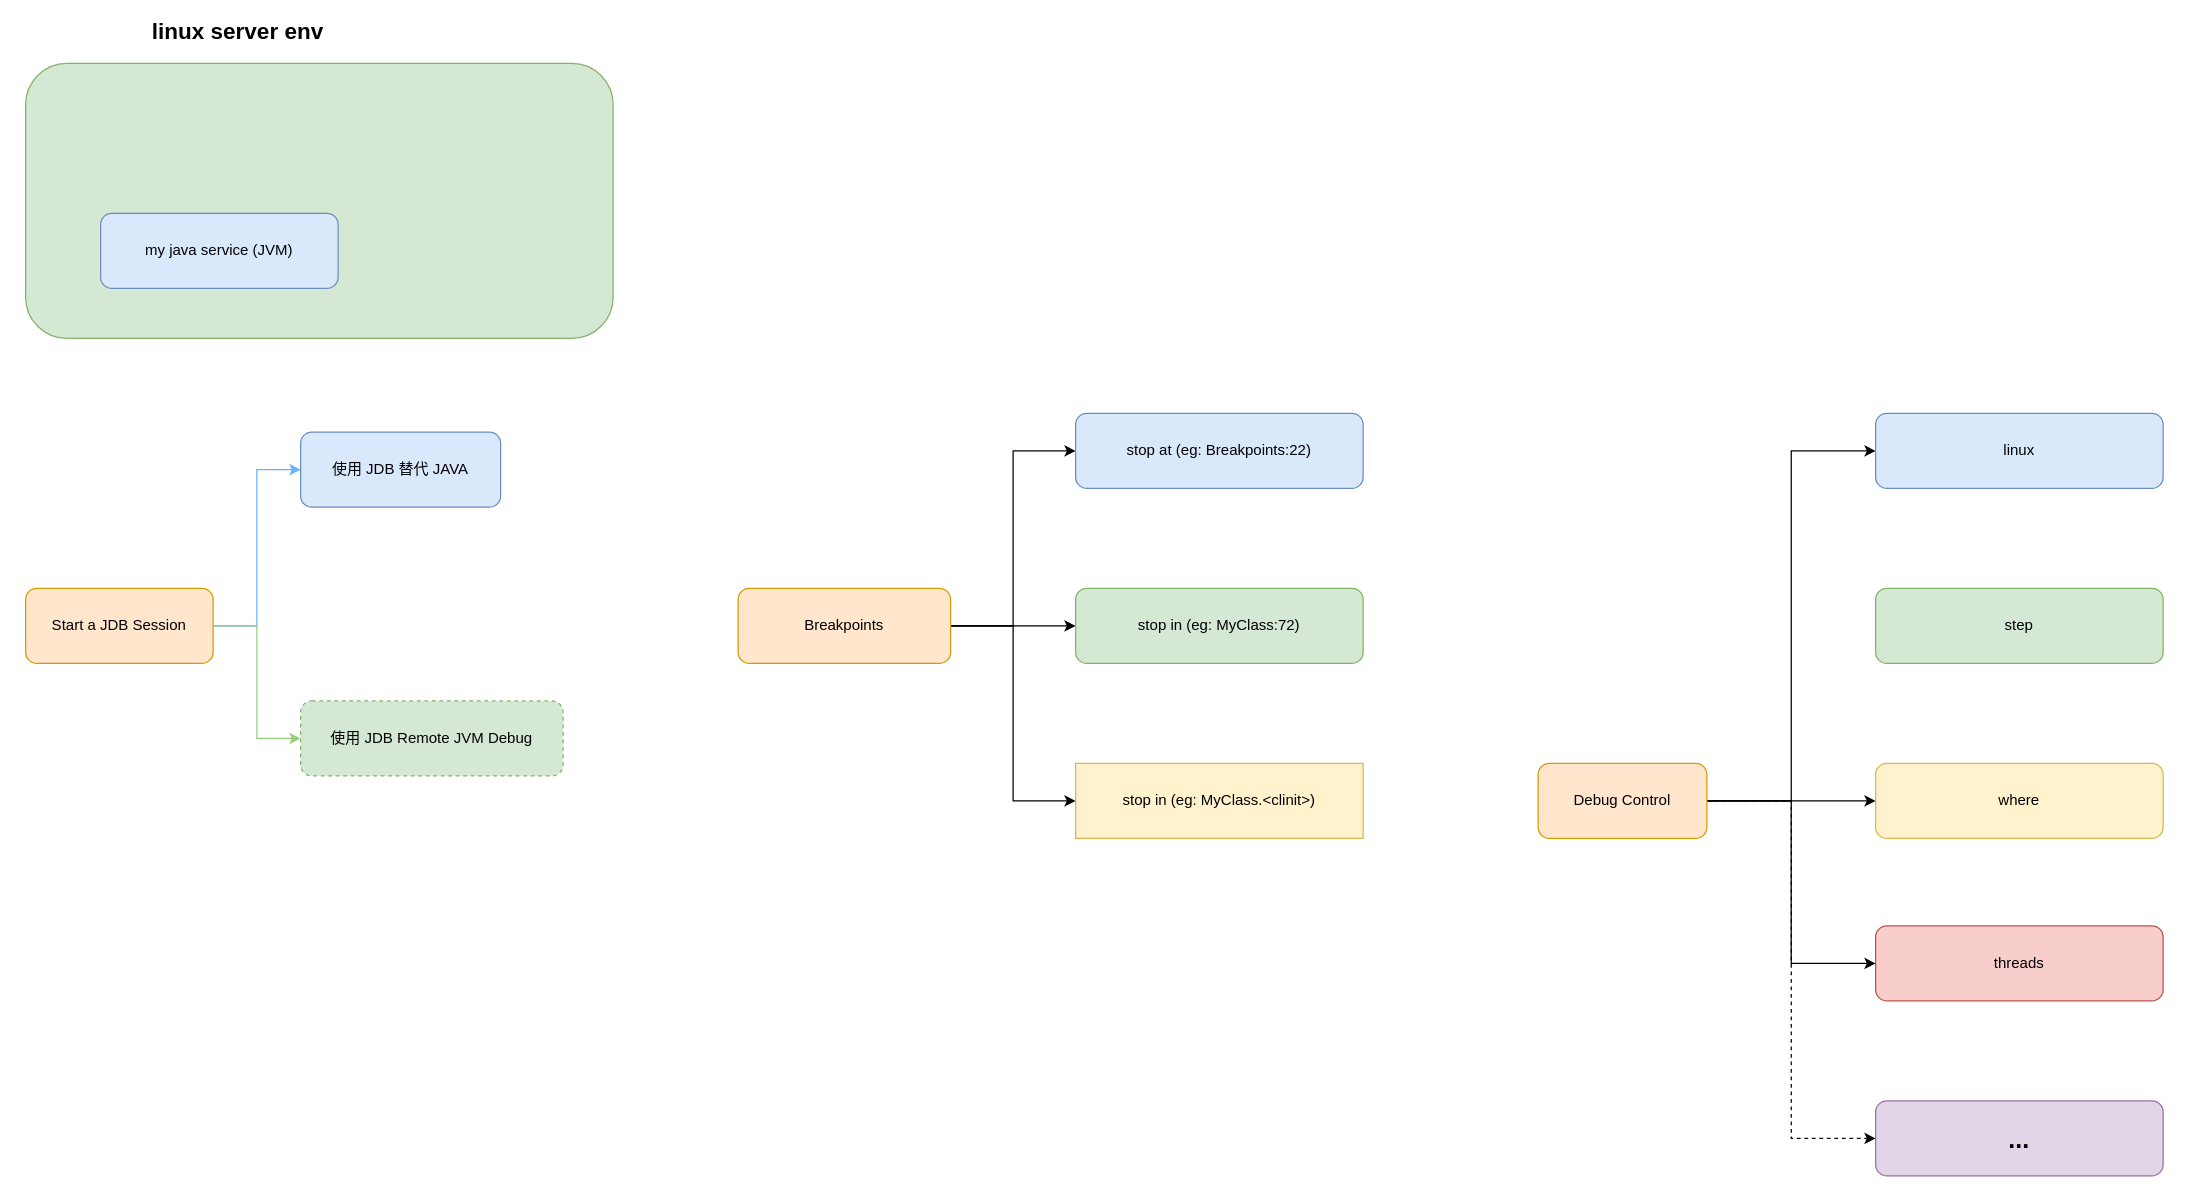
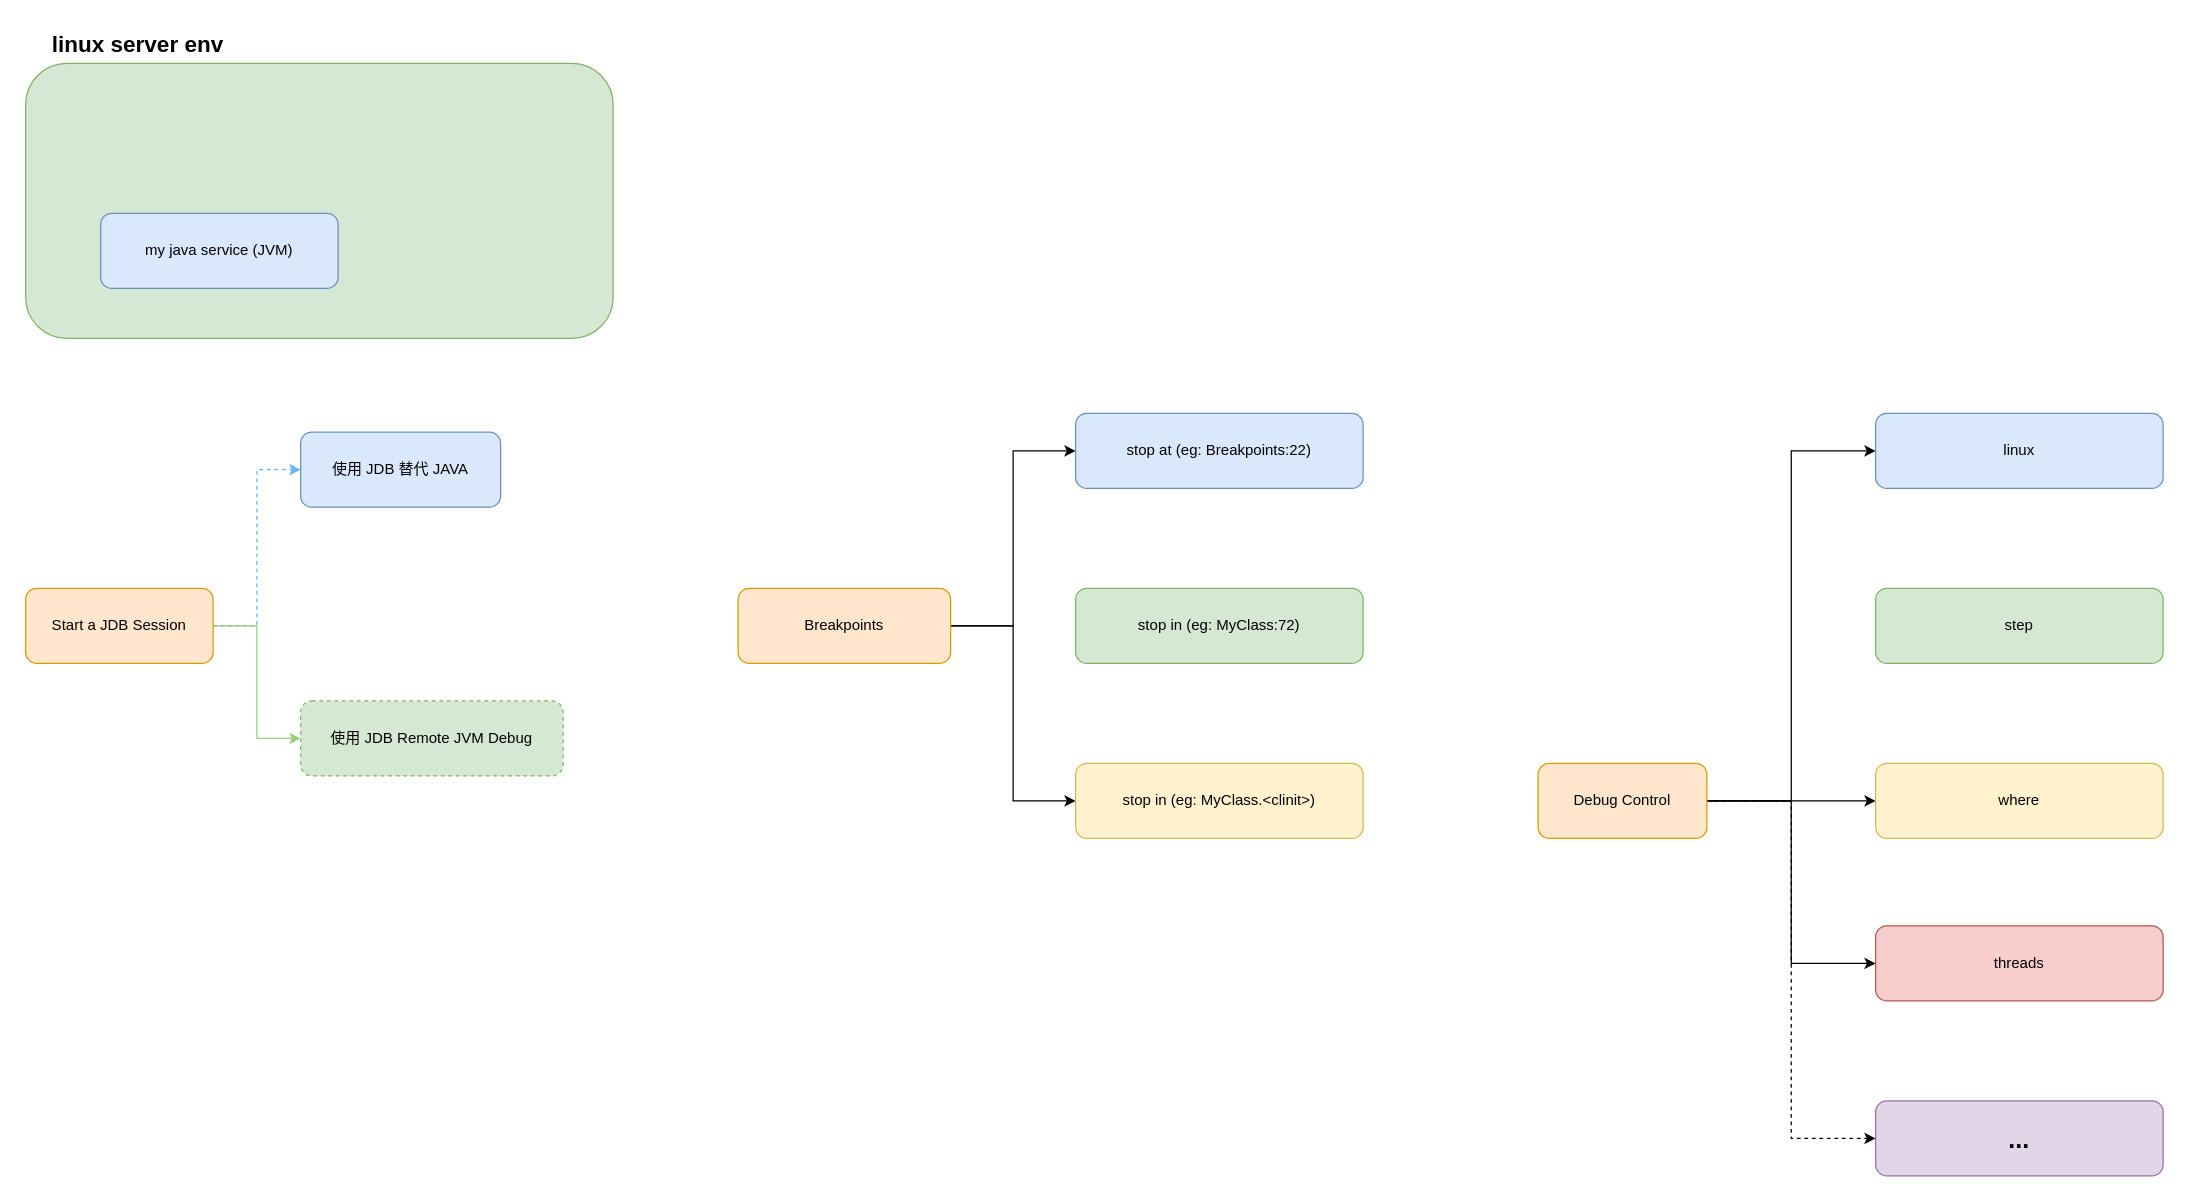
node "linux server env": moved (238, 32) -> (138, 44)
edge "Start a JDB Session" -> "使用 JDB 替代 JAVA": style solid -> dashed
edge "Breakpoints" -> "stop in (eg: MyClass:72)": removed
node "stop in (eg: MyClass.<clinit>)": shape rectangle -> rounded rectangle
